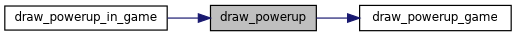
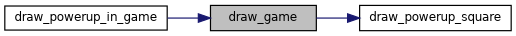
node "draw_powerup": label "draw_powerup" -> "draw_game"
node "draw_powerup_game": label "draw_powerup_game" -> "draw_powerup_square"
